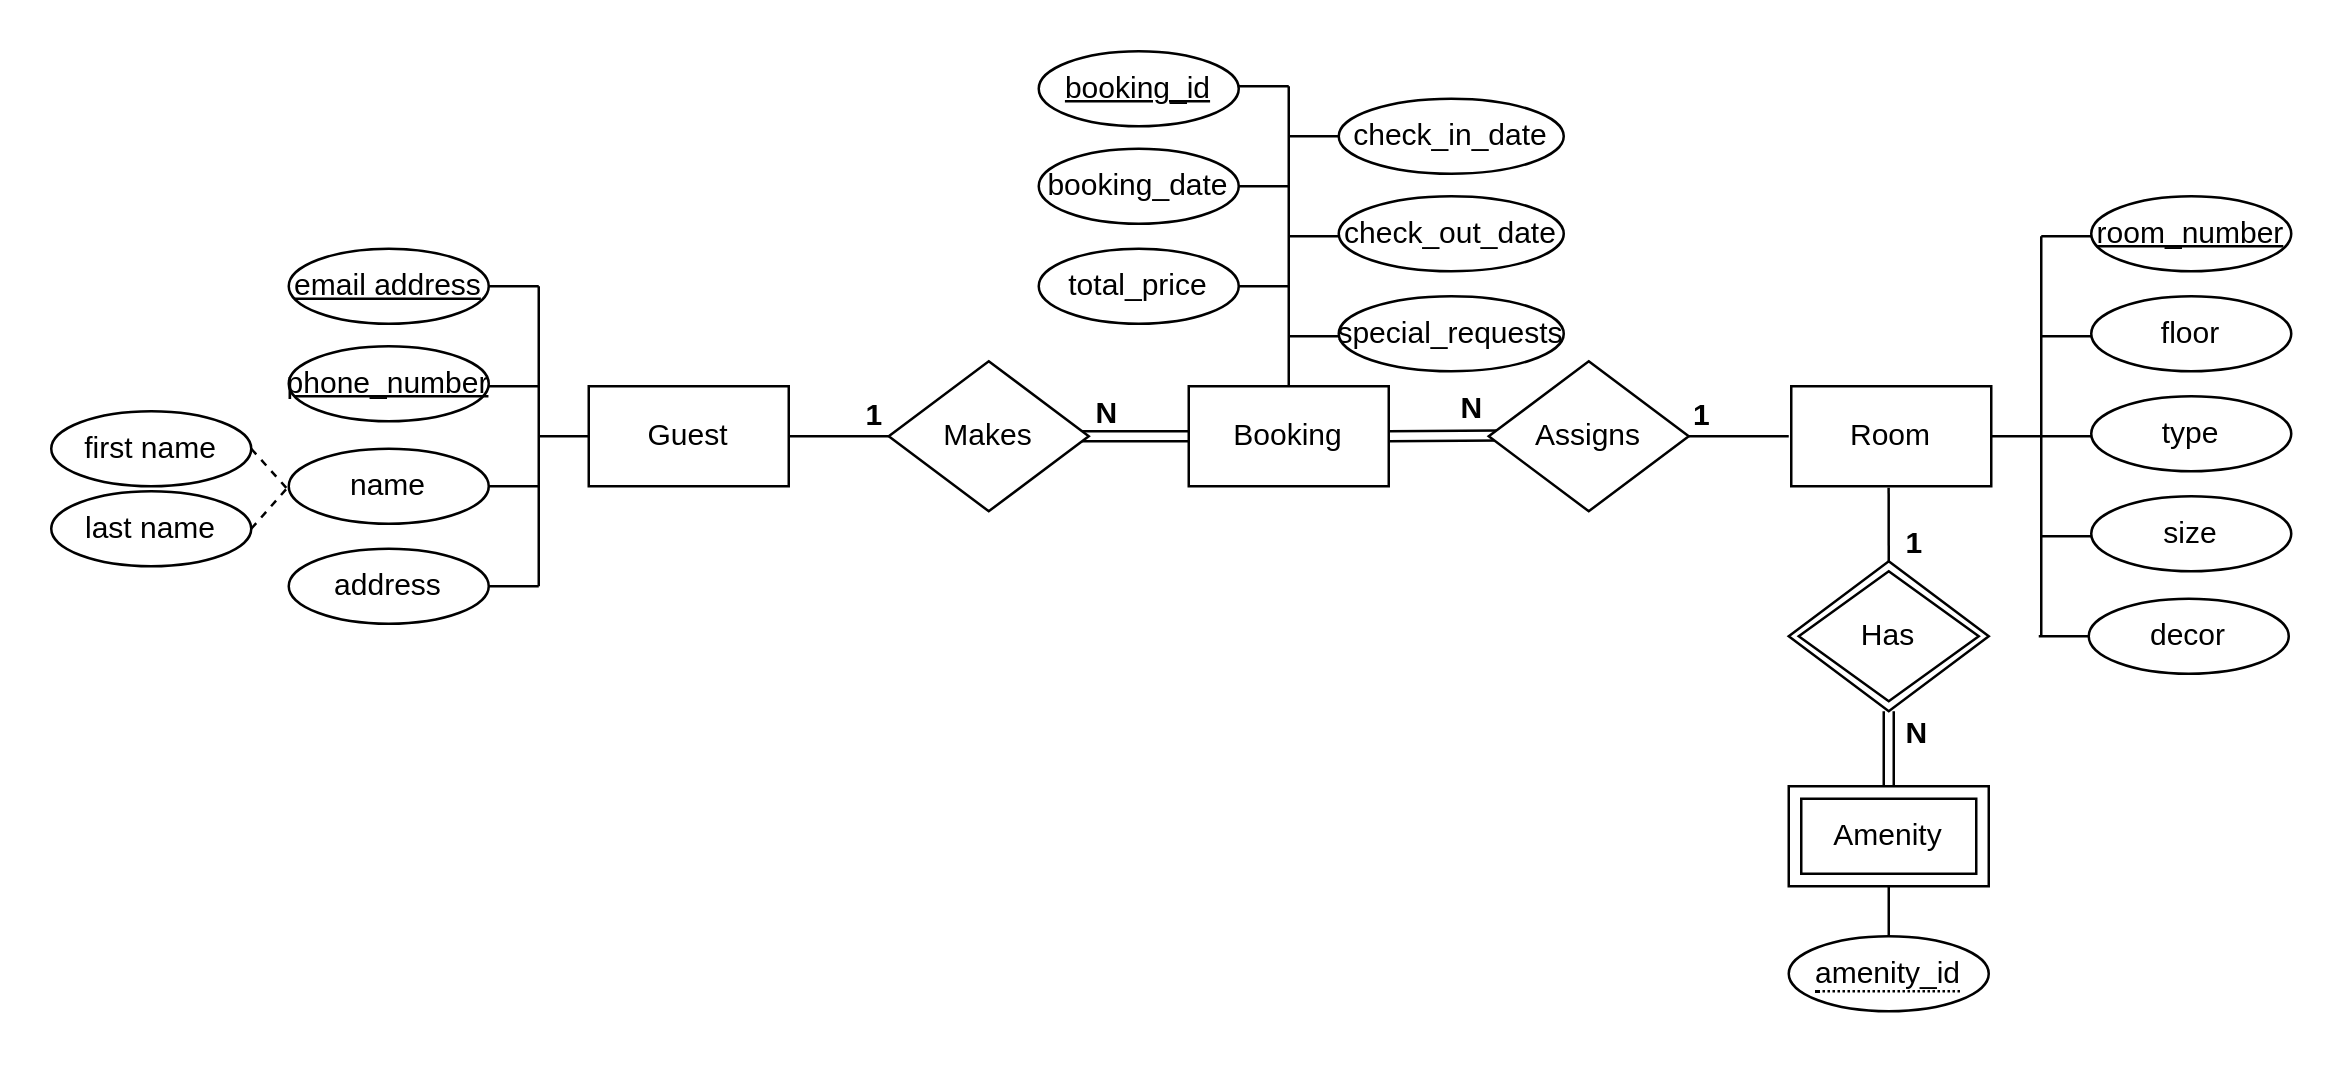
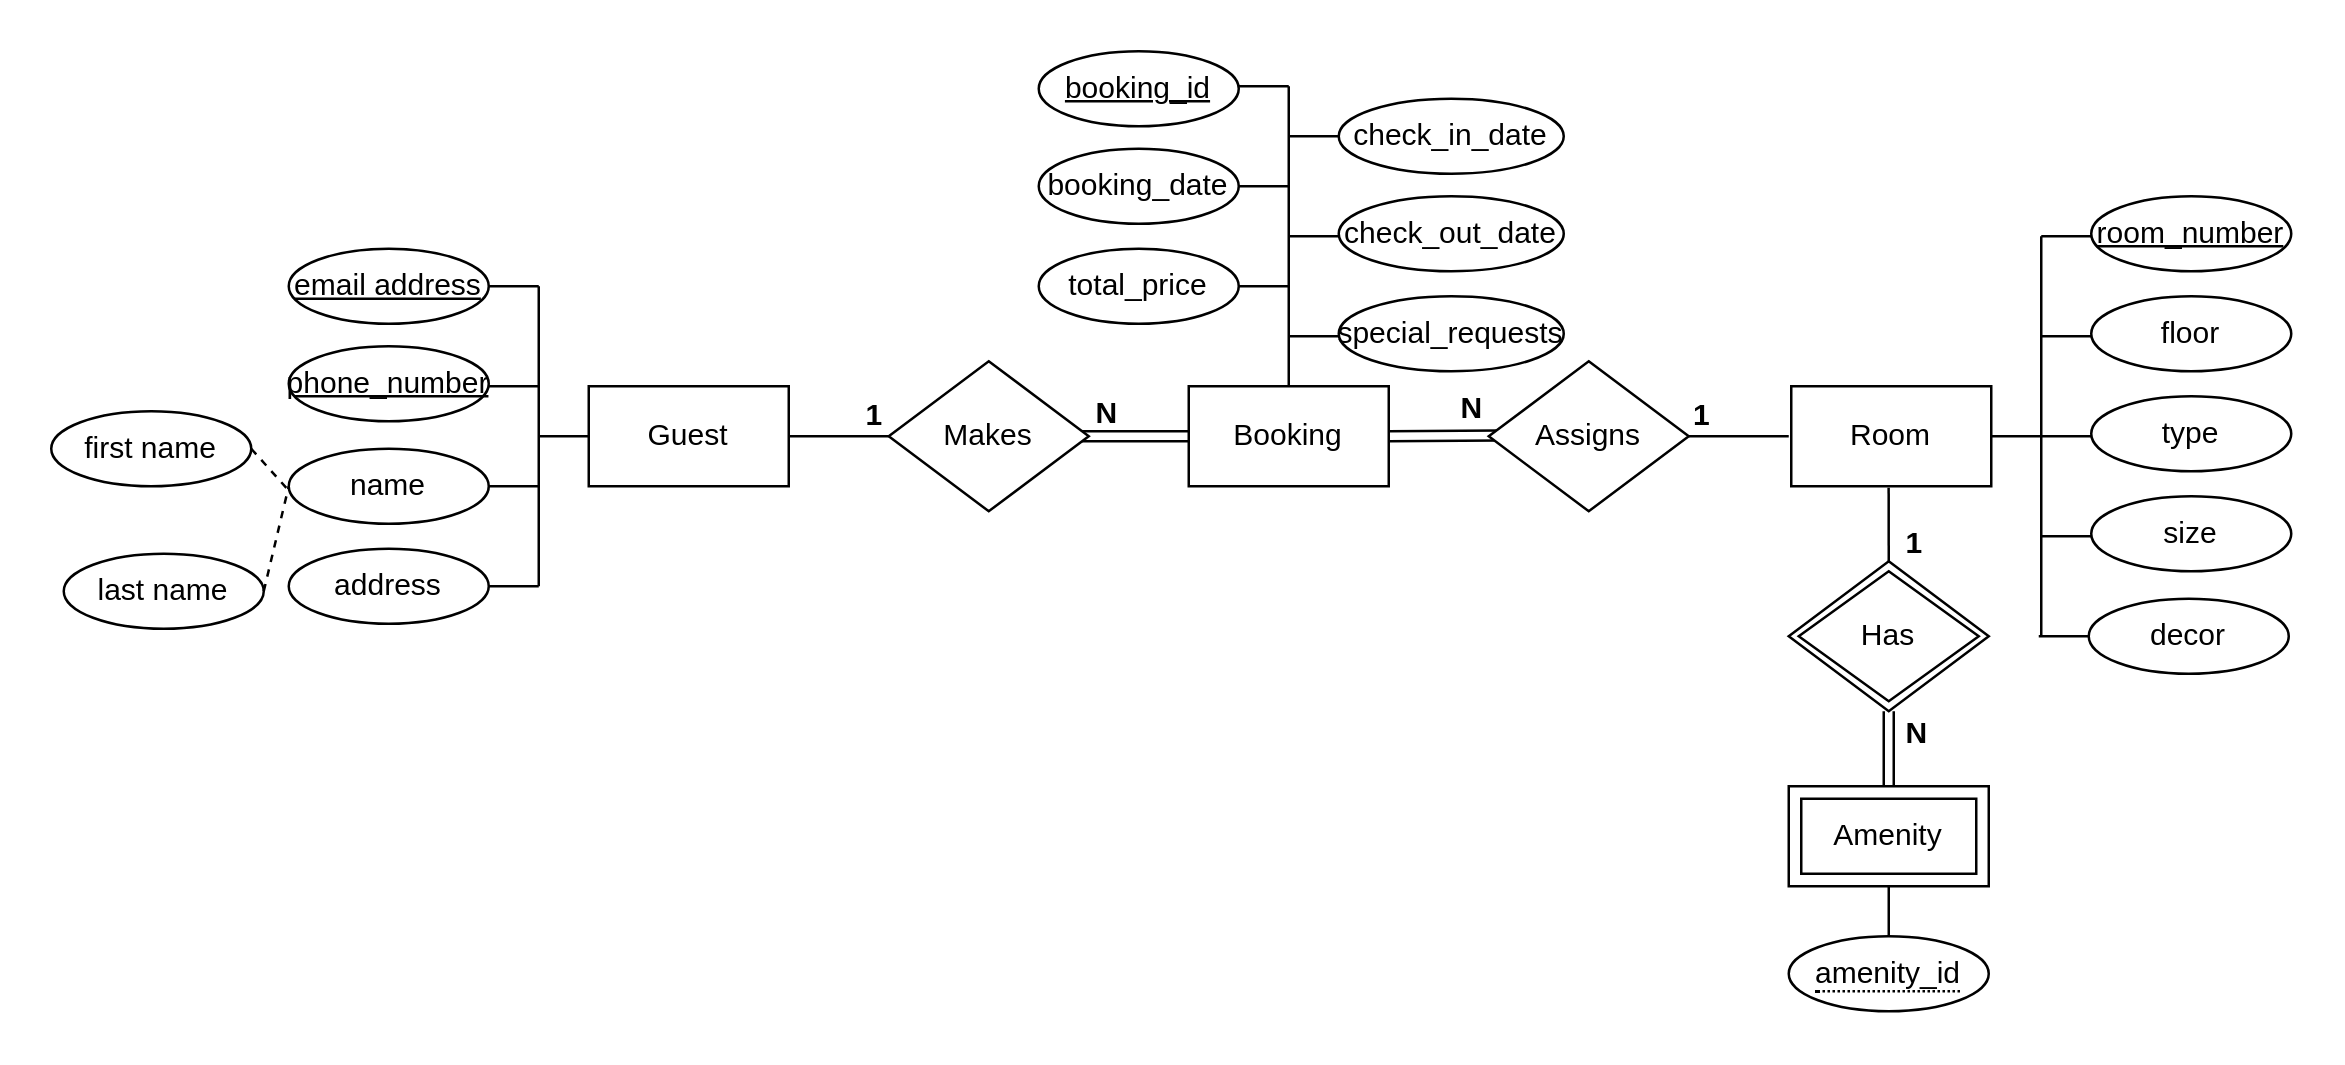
node "last name": moved (151, 529) -> (164, 591)
